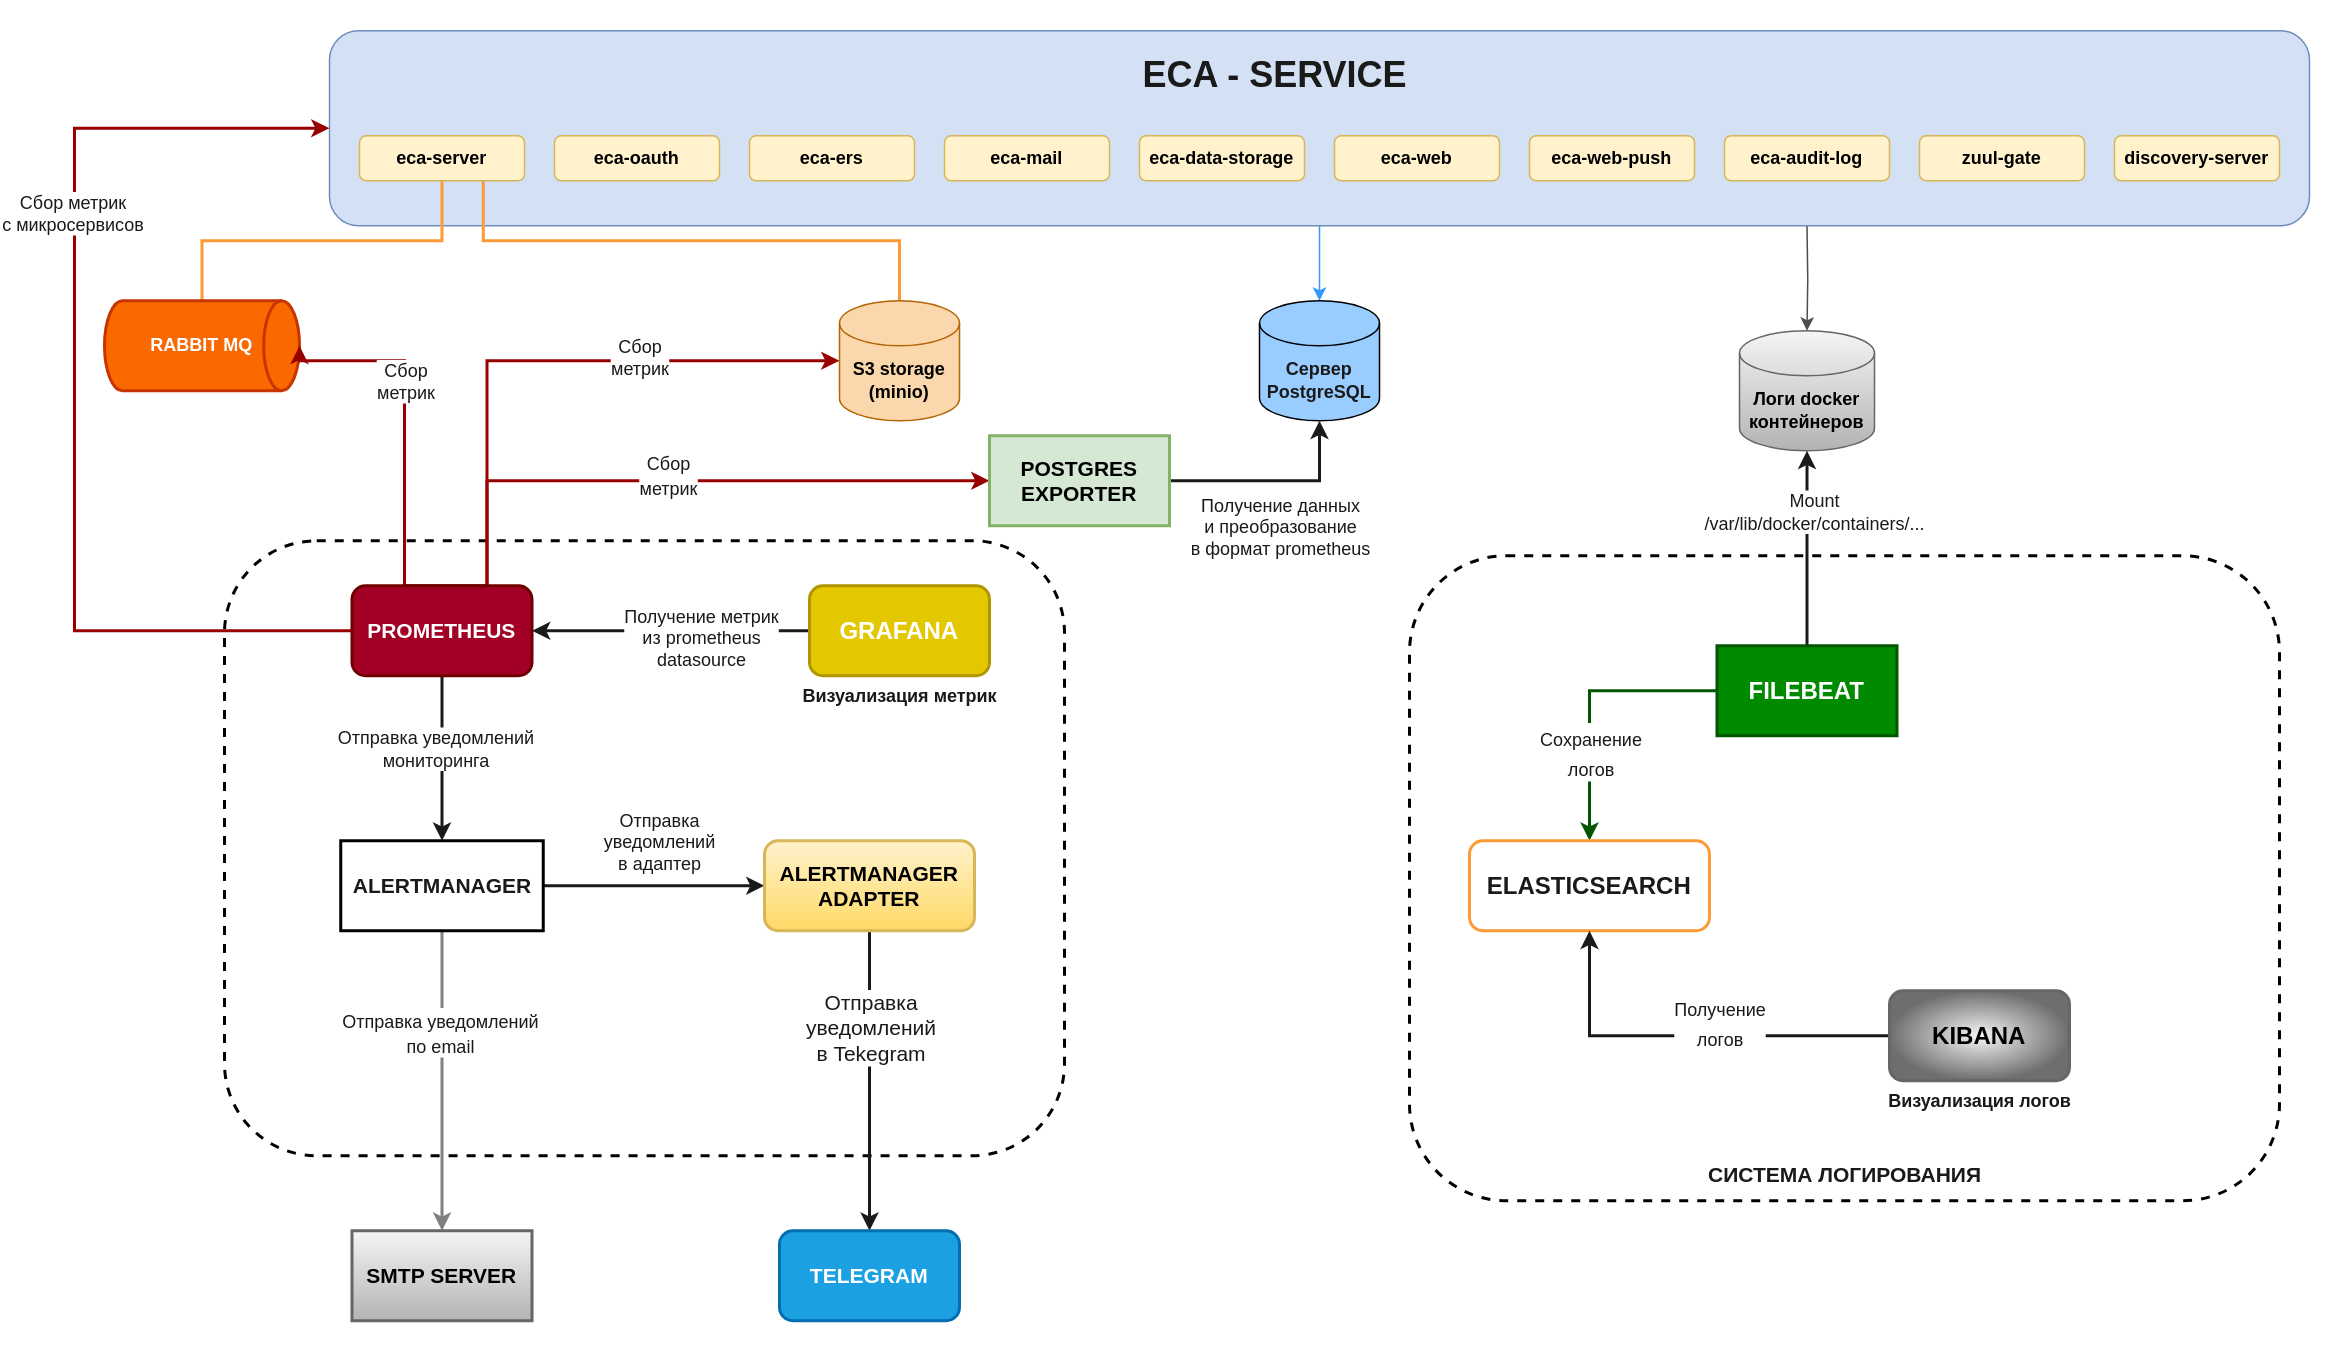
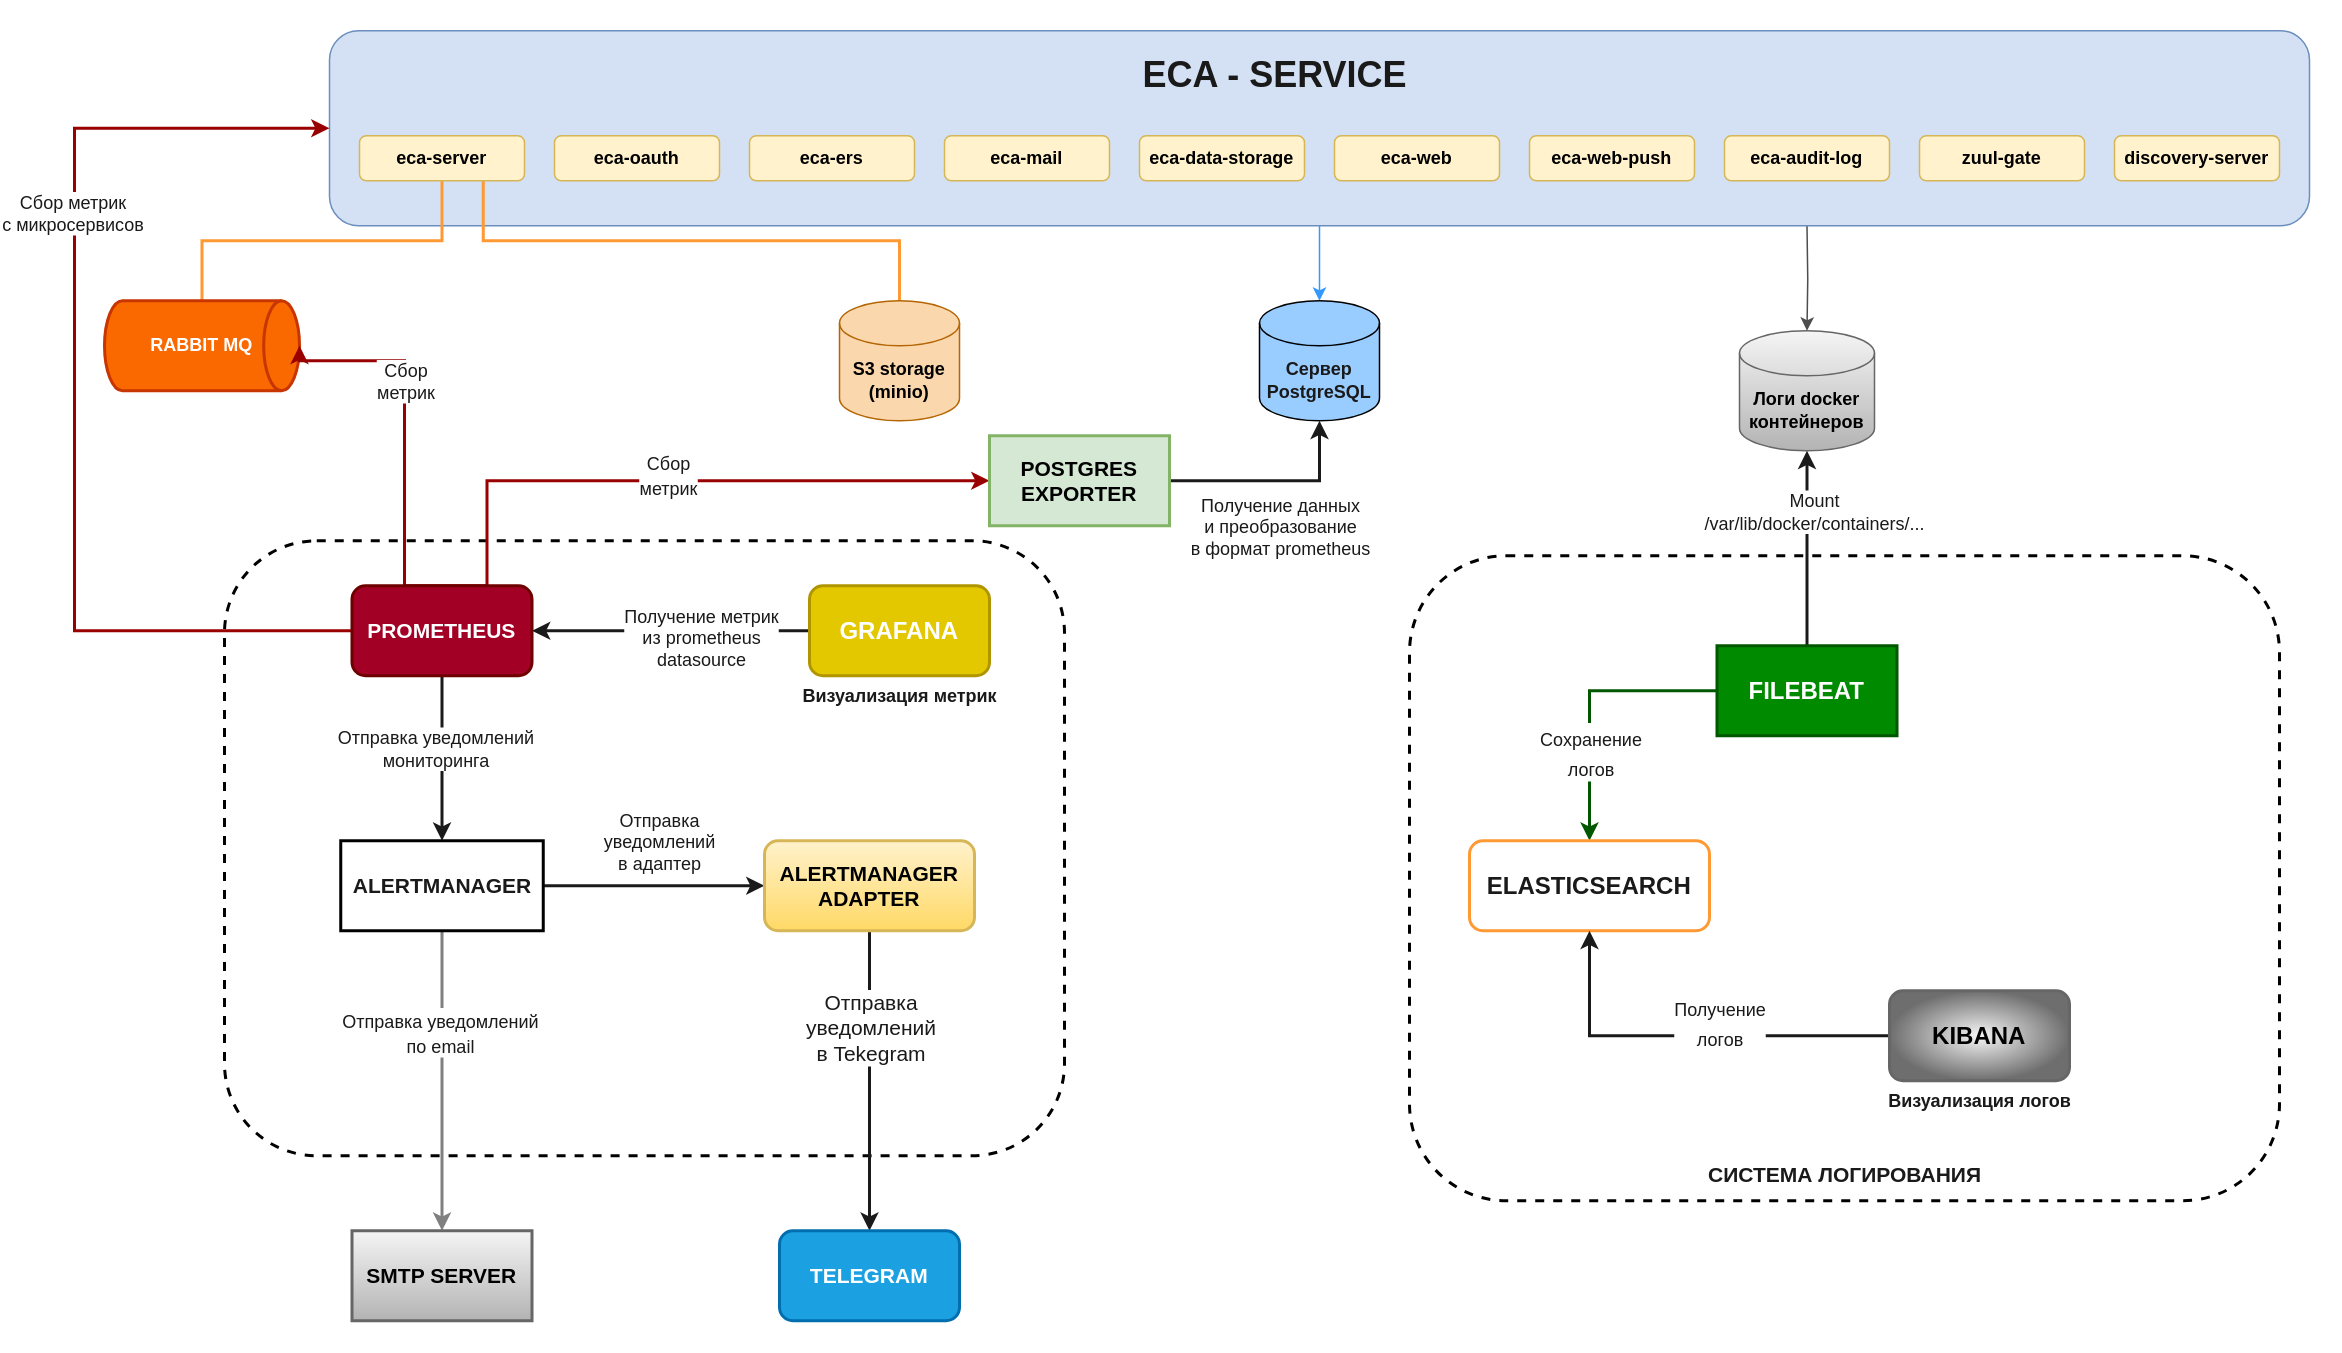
edge "PROMETHEUS" -> "S3 storage (minio)": removed, label "Сборметрик"
